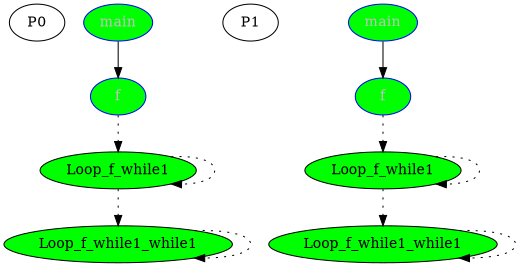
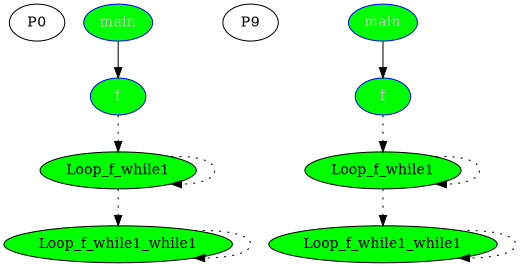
node "P1": label "P1" -> "P9"
